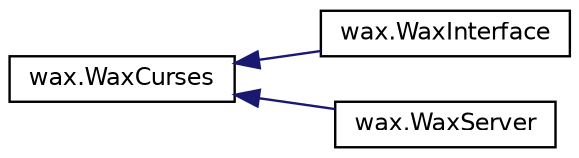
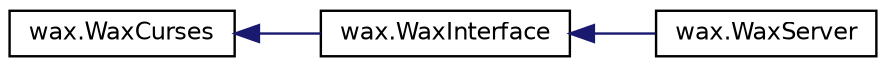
edge "wax.WaxServer" -> "wax.WaxCurses": now "wax.WaxServer" -> "wax.WaxInterface"
